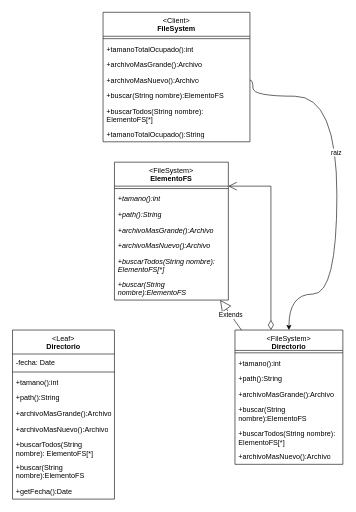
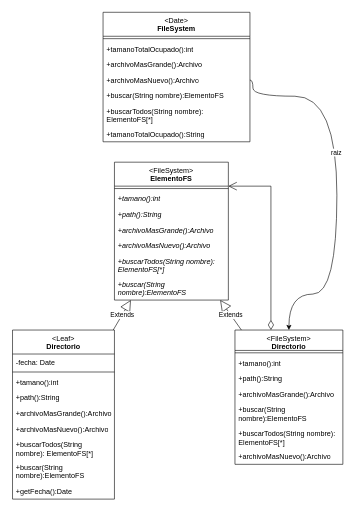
node "<Client> FileSystem": label "<Client> FileSystem" -> "<Date> FileSystem"
edge "<Leaf> Directorio" -> "<FileSystem> ElementoFS": added, label "Extends"
